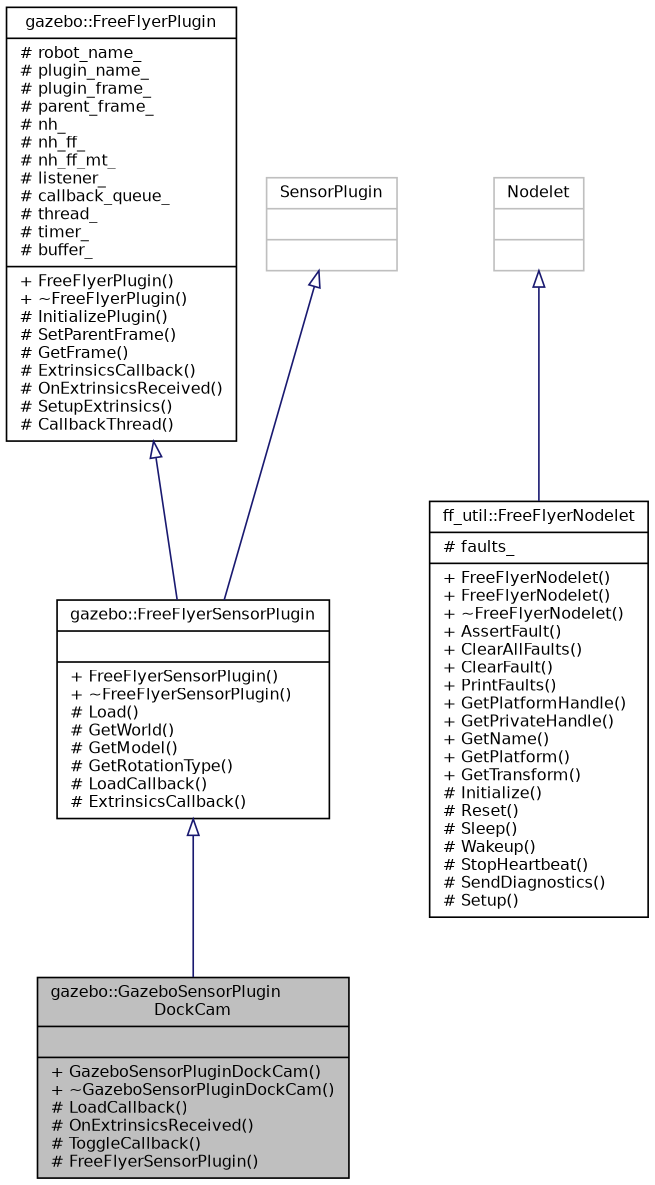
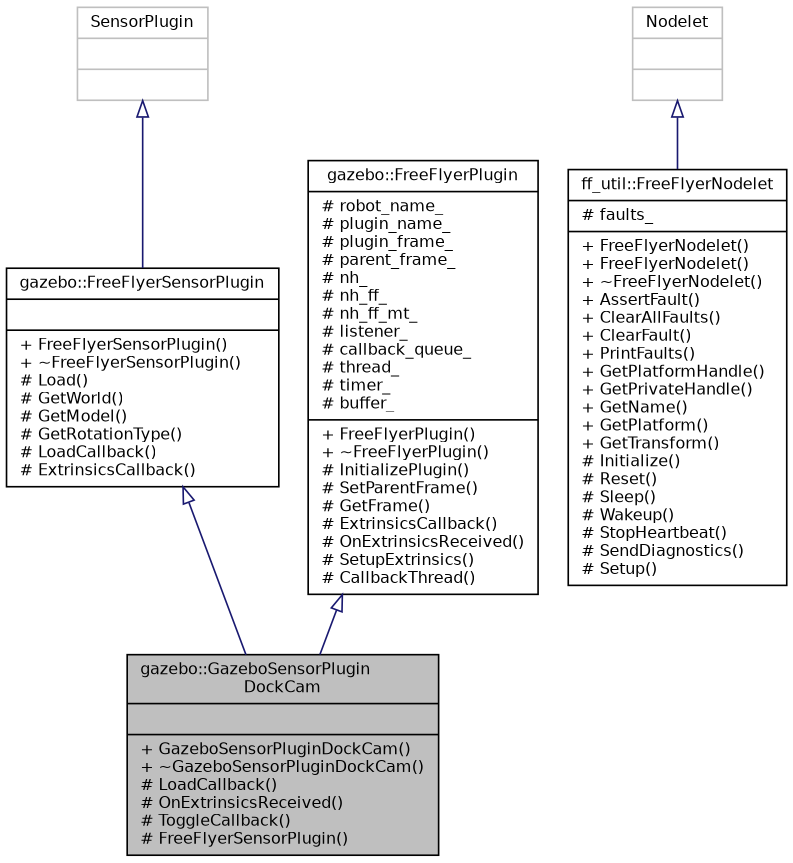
edge "gazebo::FreeFlyerSensorPlugin" -> "gazebo::FreeFlyerPlugin": now "gazebo::GazeboSensorPlugin" -> "gazebo::FreeFlyerPlugin"
